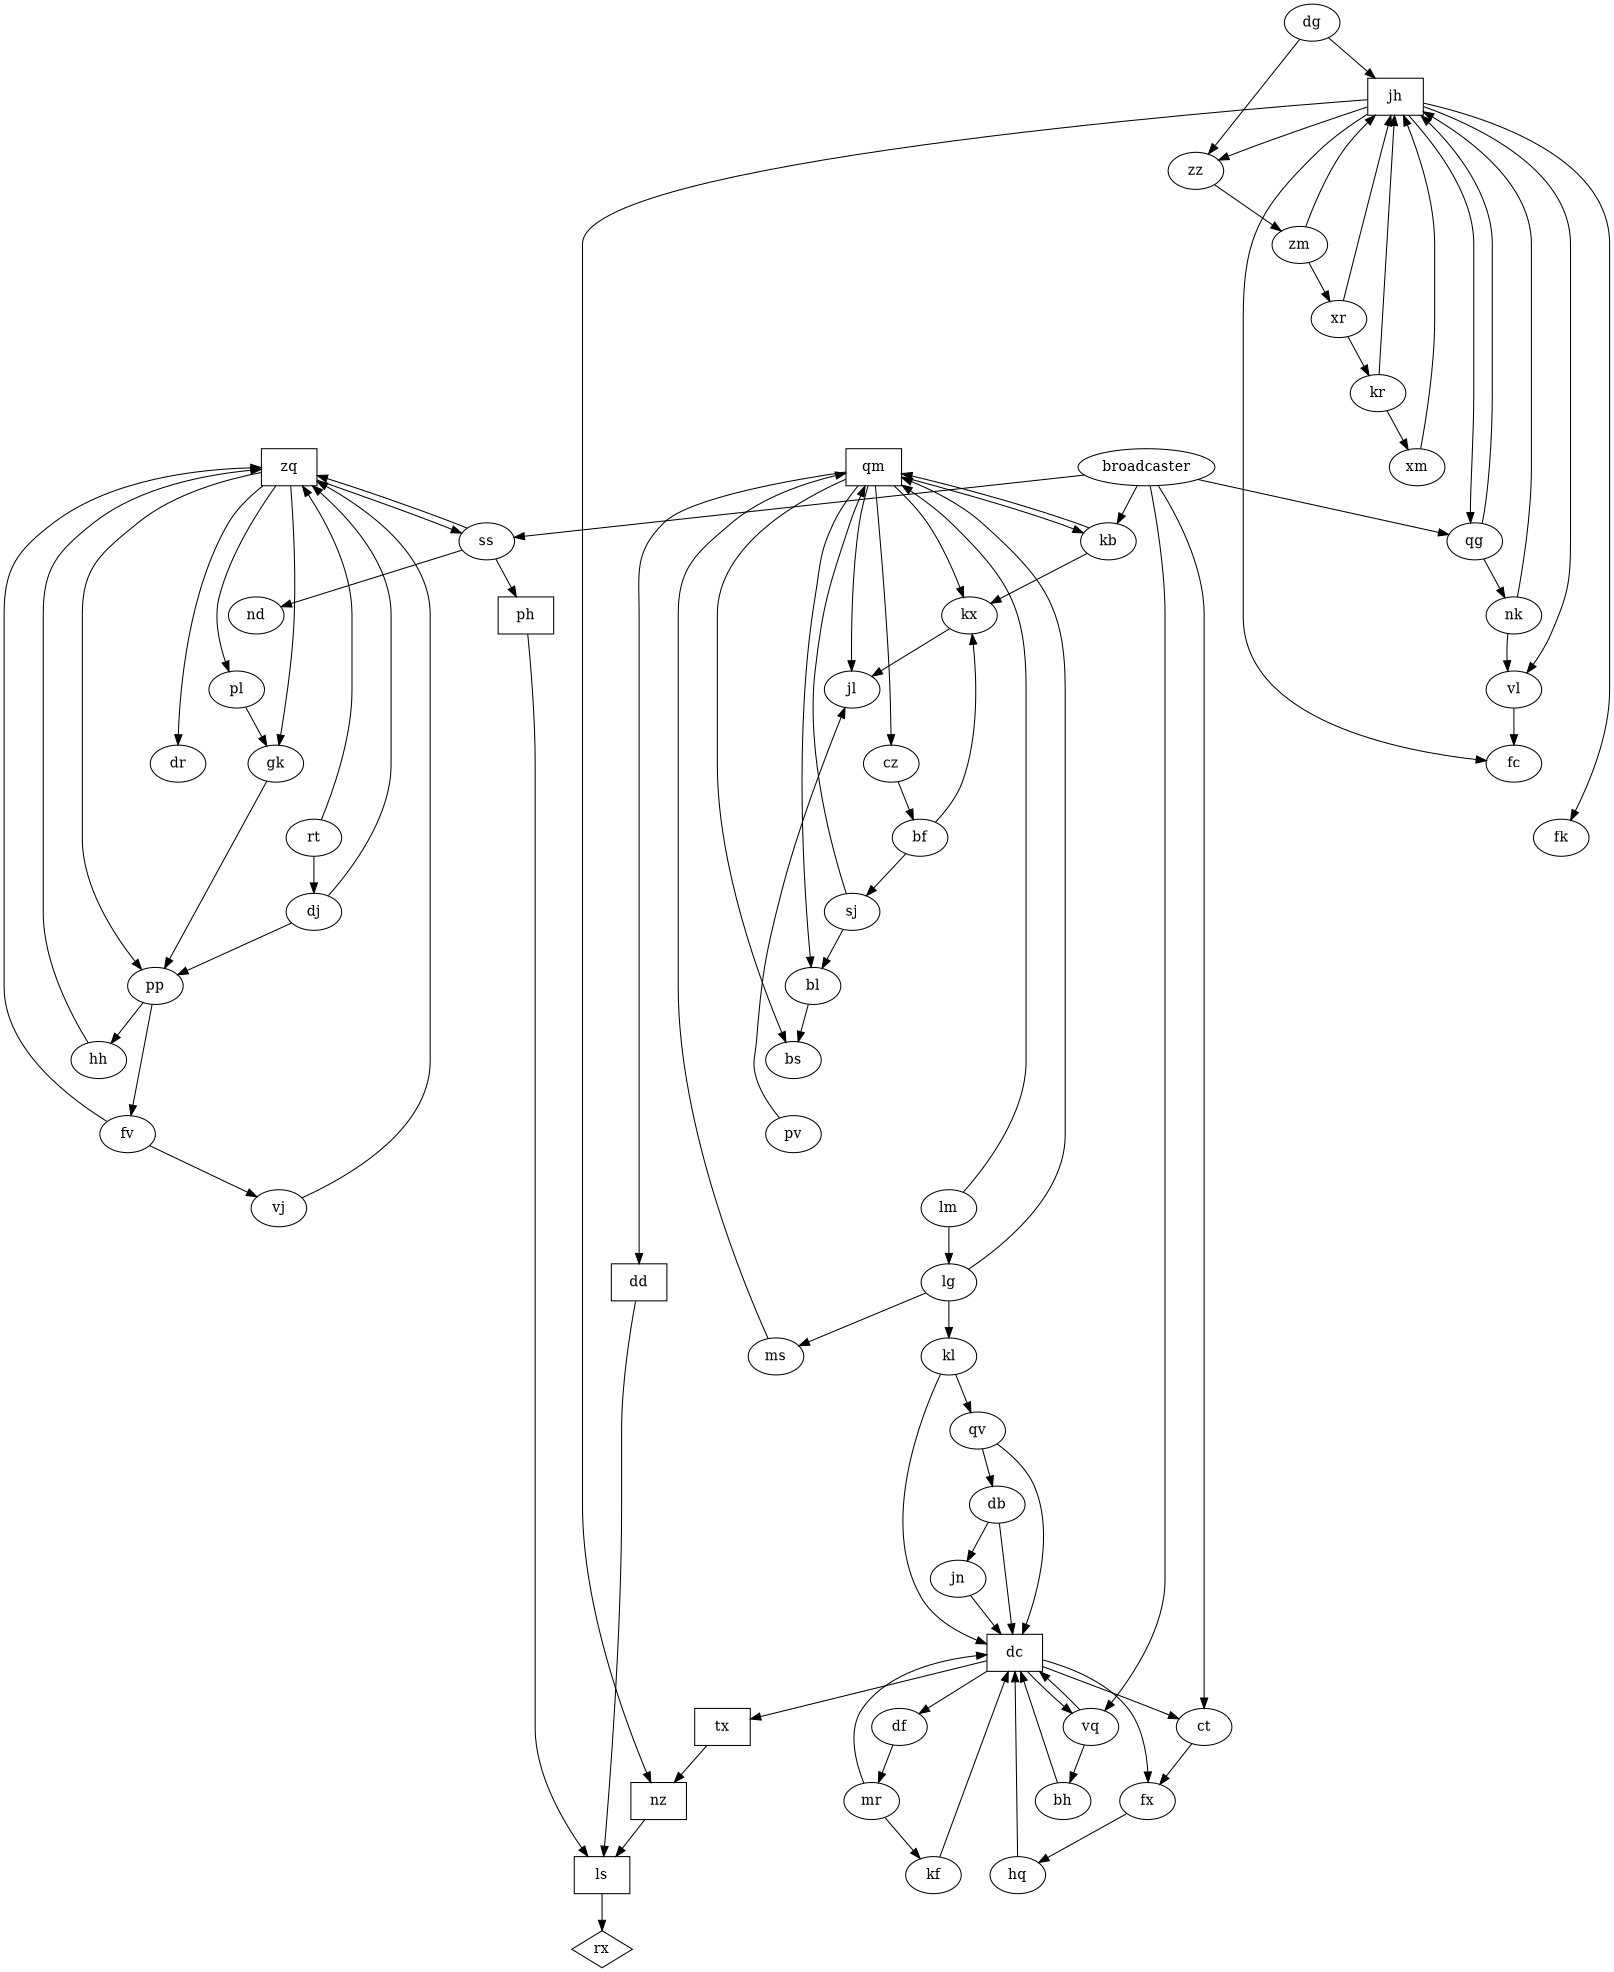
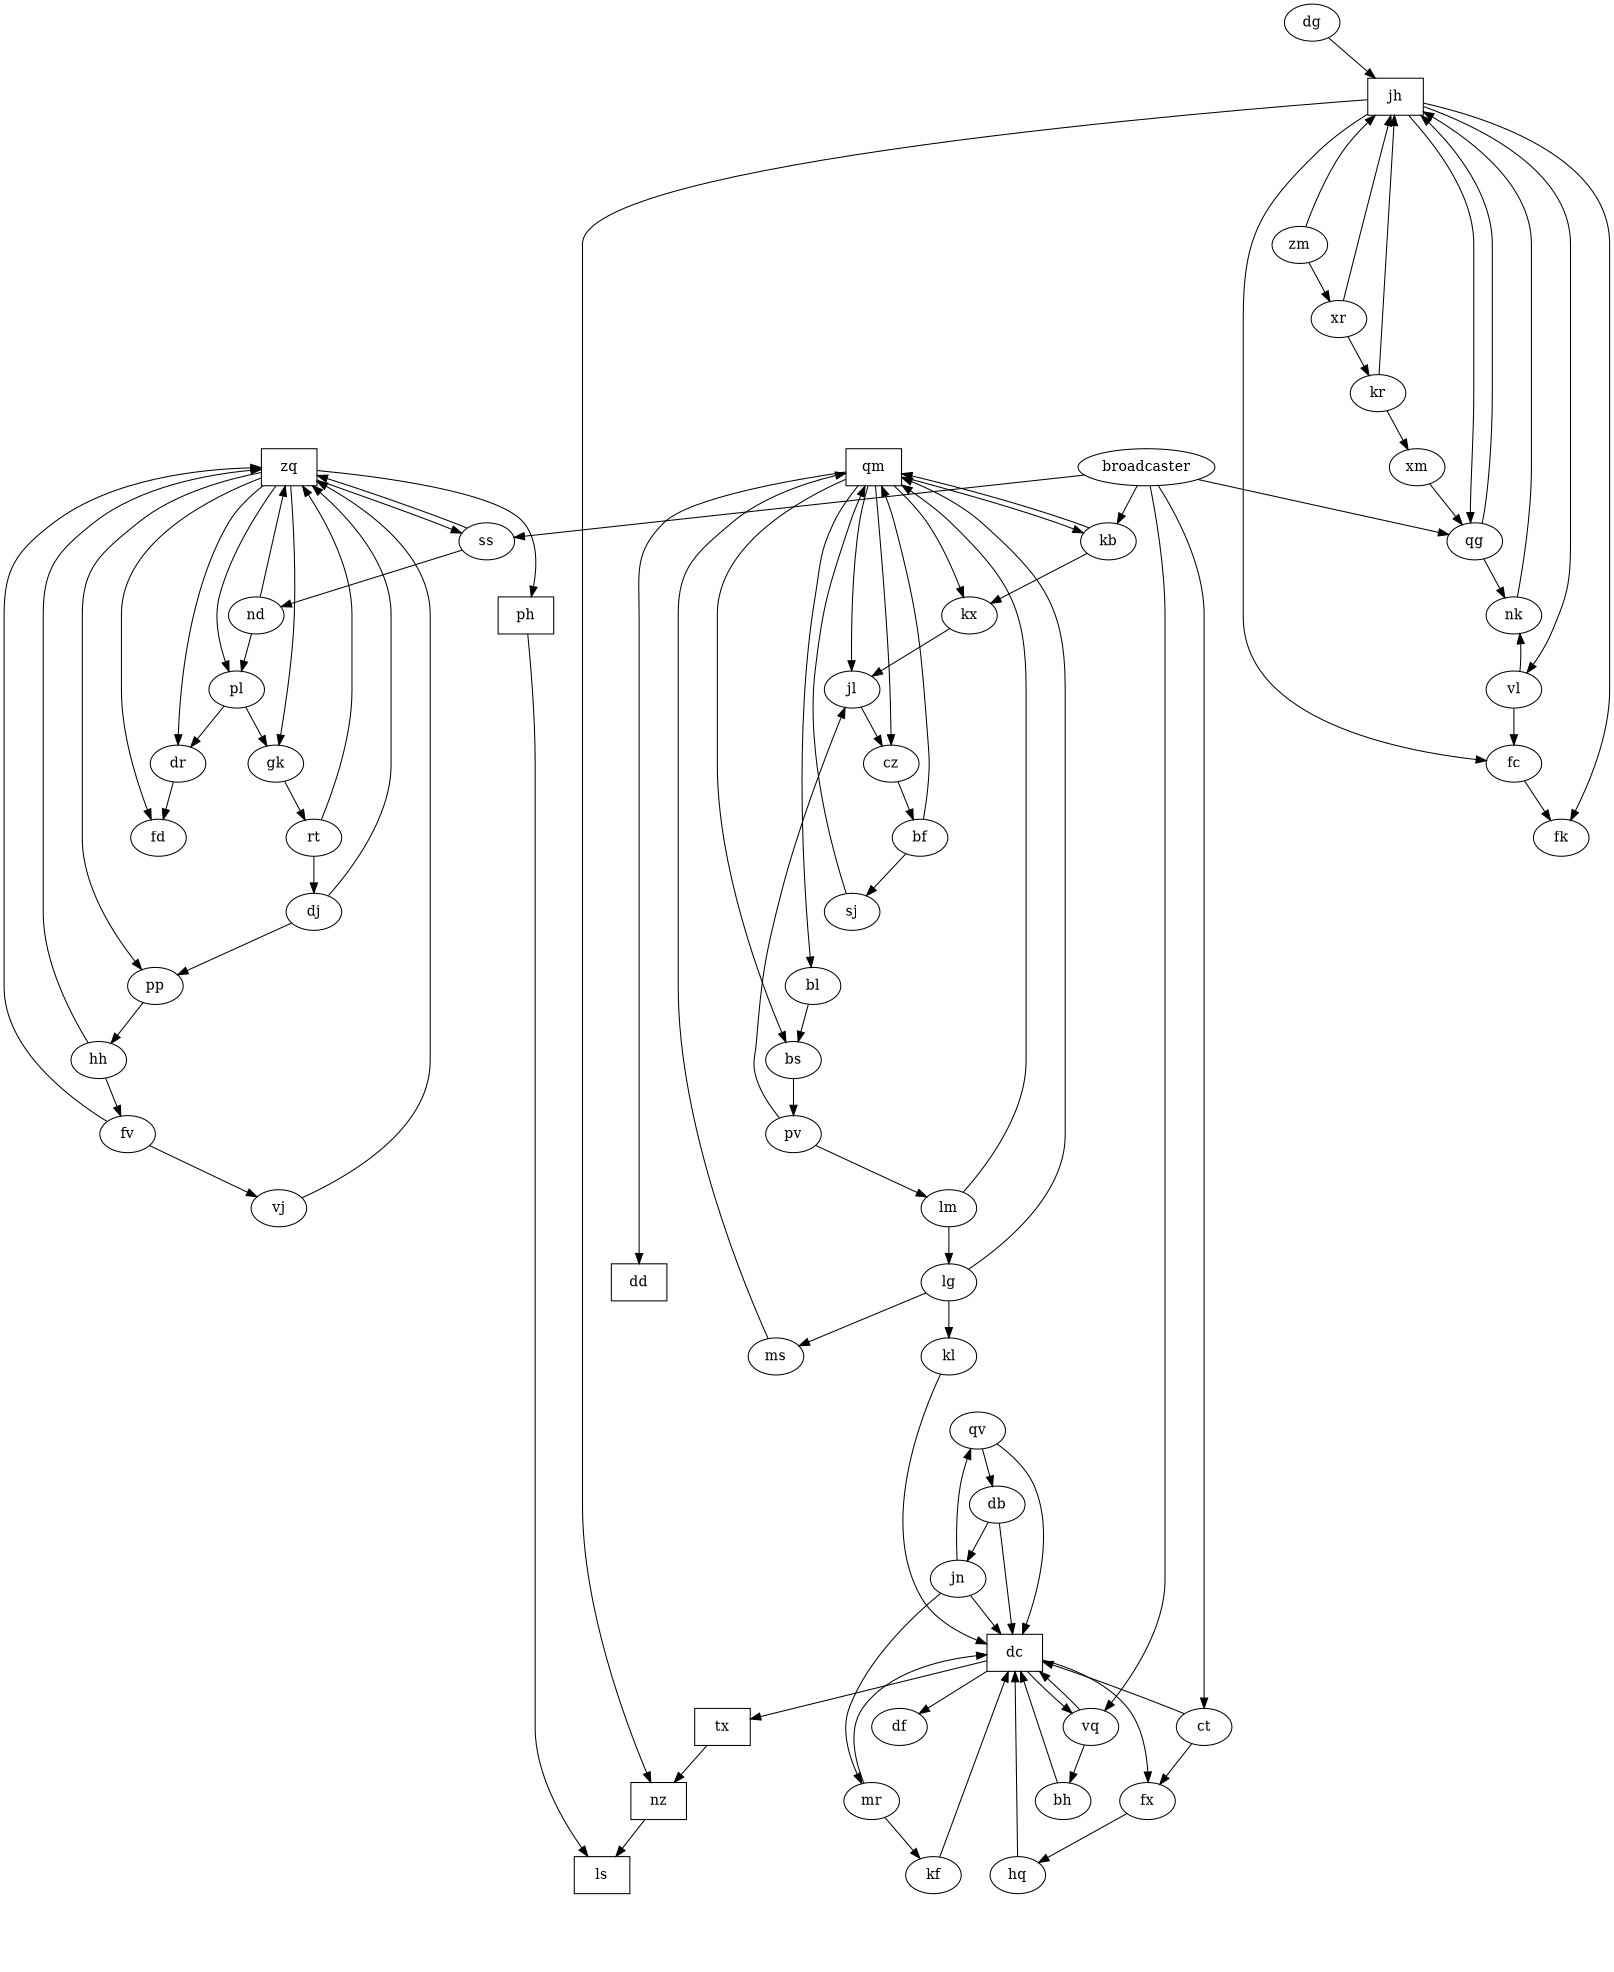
node "zz": removed
edge "xm" -> "jh": now "xm" -> "qg"
edge "nd" -> "zq": added
edge "ss" -> "ph": now "zq" -> "ph"
edge "nd" -> "pl": added
edge "nk" -> "vl": reversed
edge "jl" -> "cz": added
edge "pl" -> "dr": added
edge "bf" -> "kx": now "bf" -> "qm"
edge "fc" -> "fk": added
node "fd": added
edge "gk" -> "pp": now "gk" -> "rt"
edge "sj" -> "bl": removed
edge "pp" -> "fv": now "hh" -> "fv"
edge "bs" -> "pv": added
edge "pv" -> "lm": added
edge "kl" -> "qv": now "jn" -> "qv"
edge "dd" -> "ls": removed
edge "dc" -> "ct": reversed
edge "df" -> "mr": now "jn" -> "mr"
node "rx": removed
